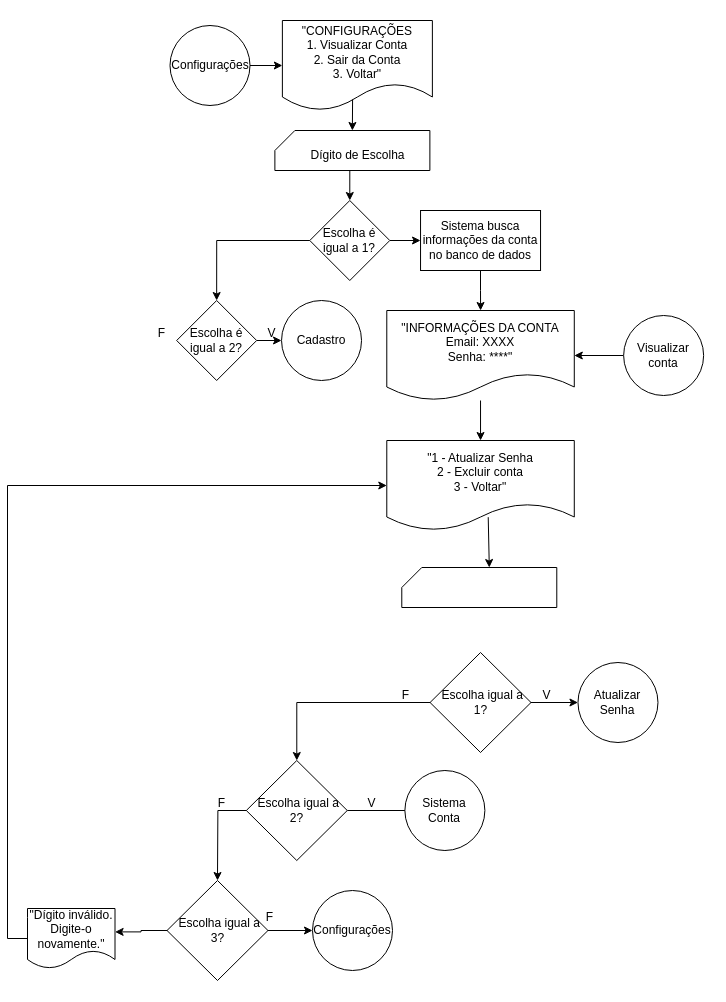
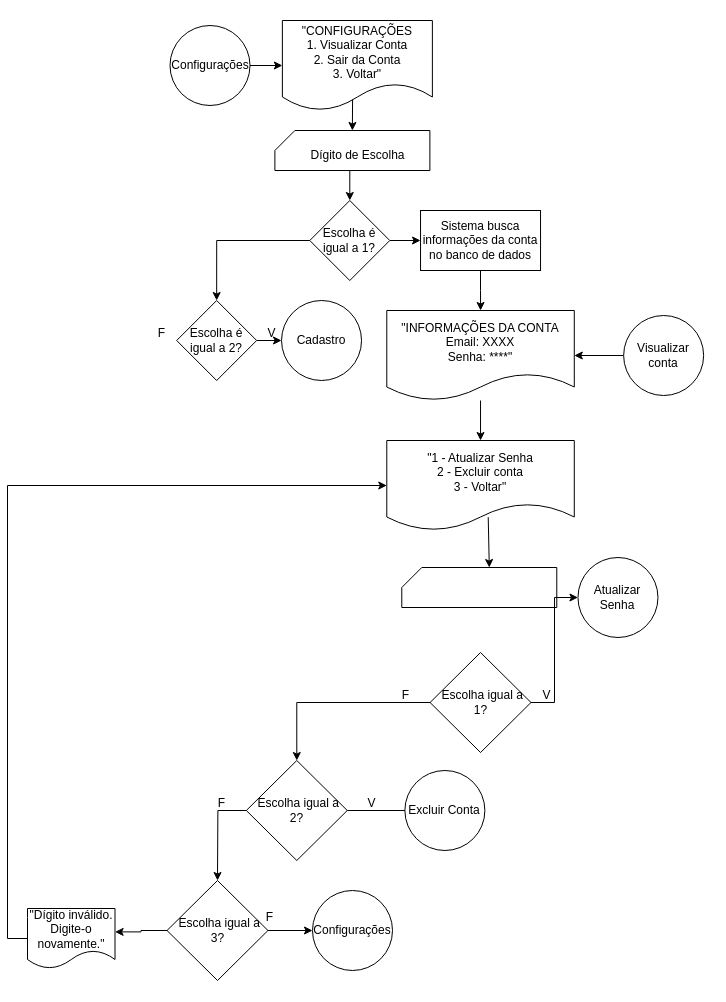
node "Atualizar Senha": moved (618, 703) -> (618, 598)
node "Sistema Conta": label "Sistema Conta" -> "Excluir Conta"
